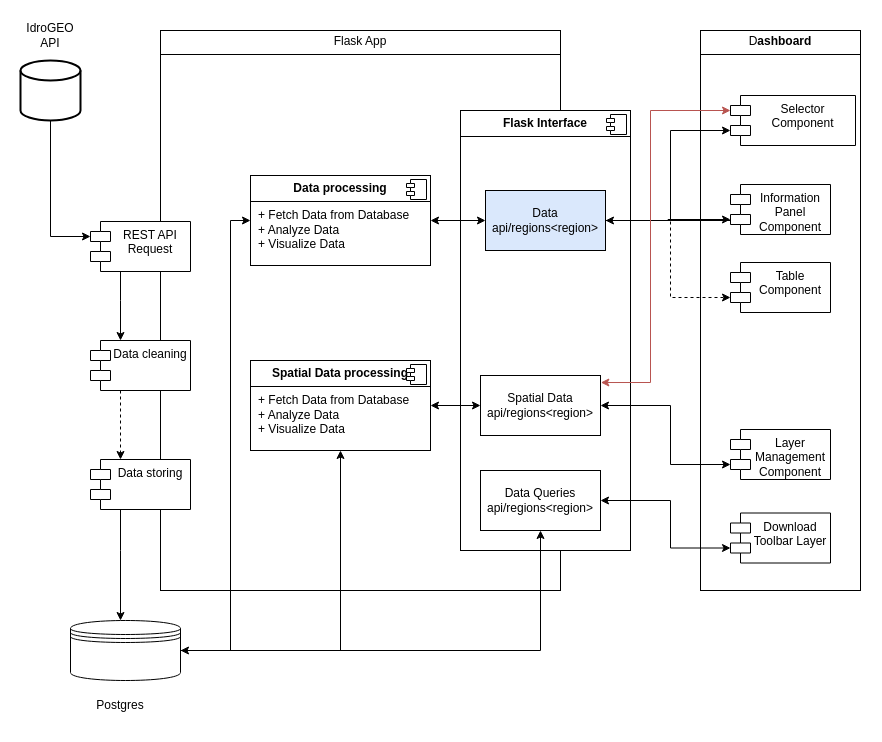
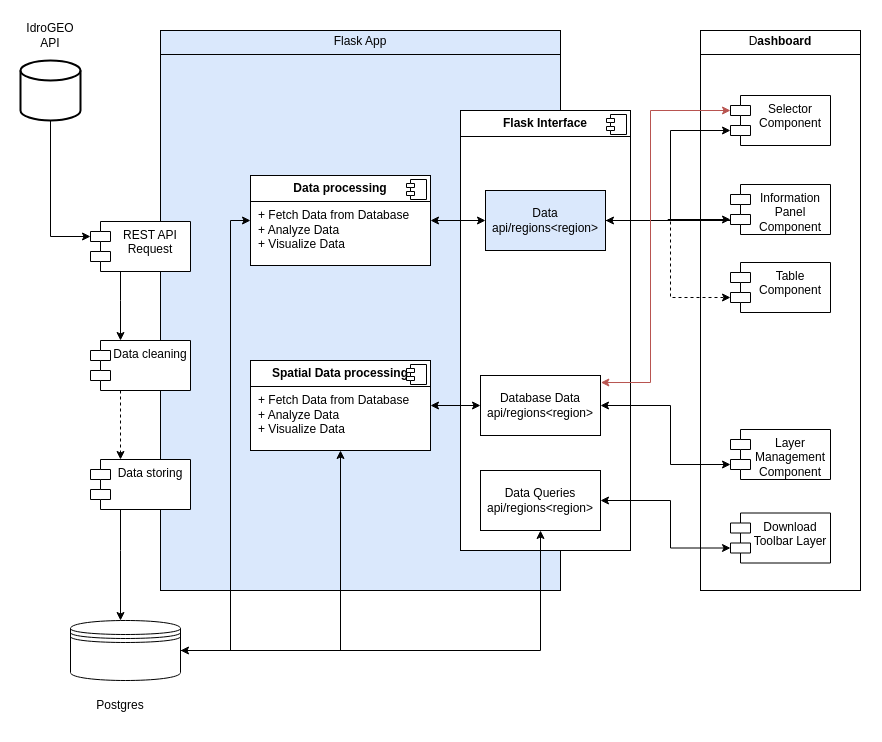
node "Selector Component": size 125x50 -> 100x50
node "Flask App": fillcolor #ffffff -> #dae8fc
node "Spatial Data api/regions<region>": label "Spatial Data api/regions<region>" -> "Database Data api/regions<region>"
